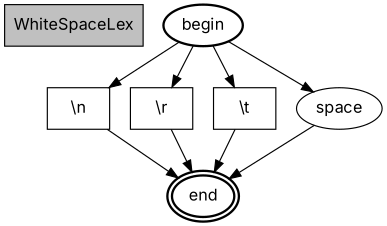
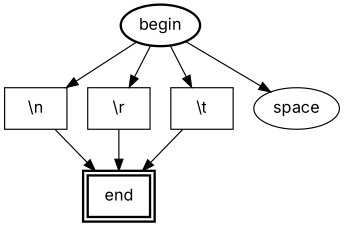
node "WhiteSpaceLex": removed
edge "space" -> "end": removed
node "end": shape ellipse -> box
